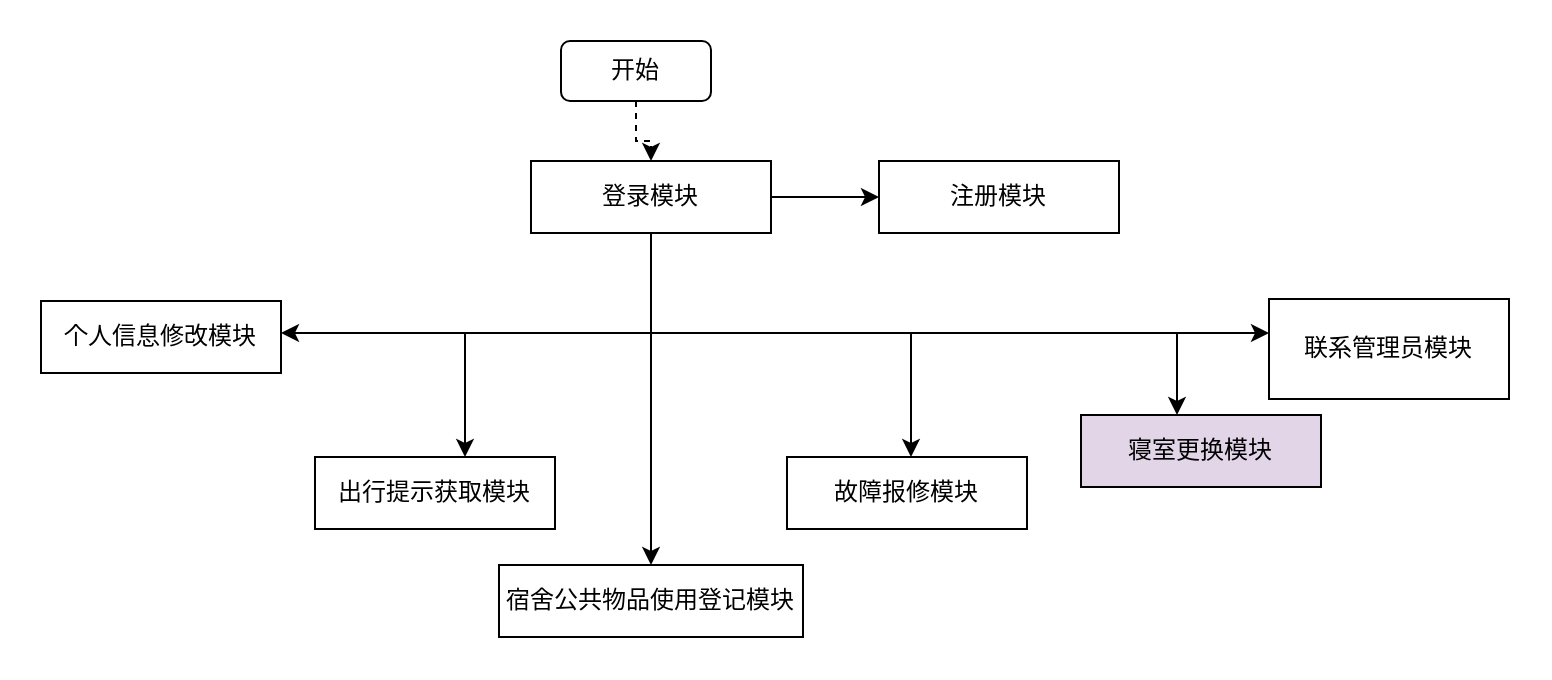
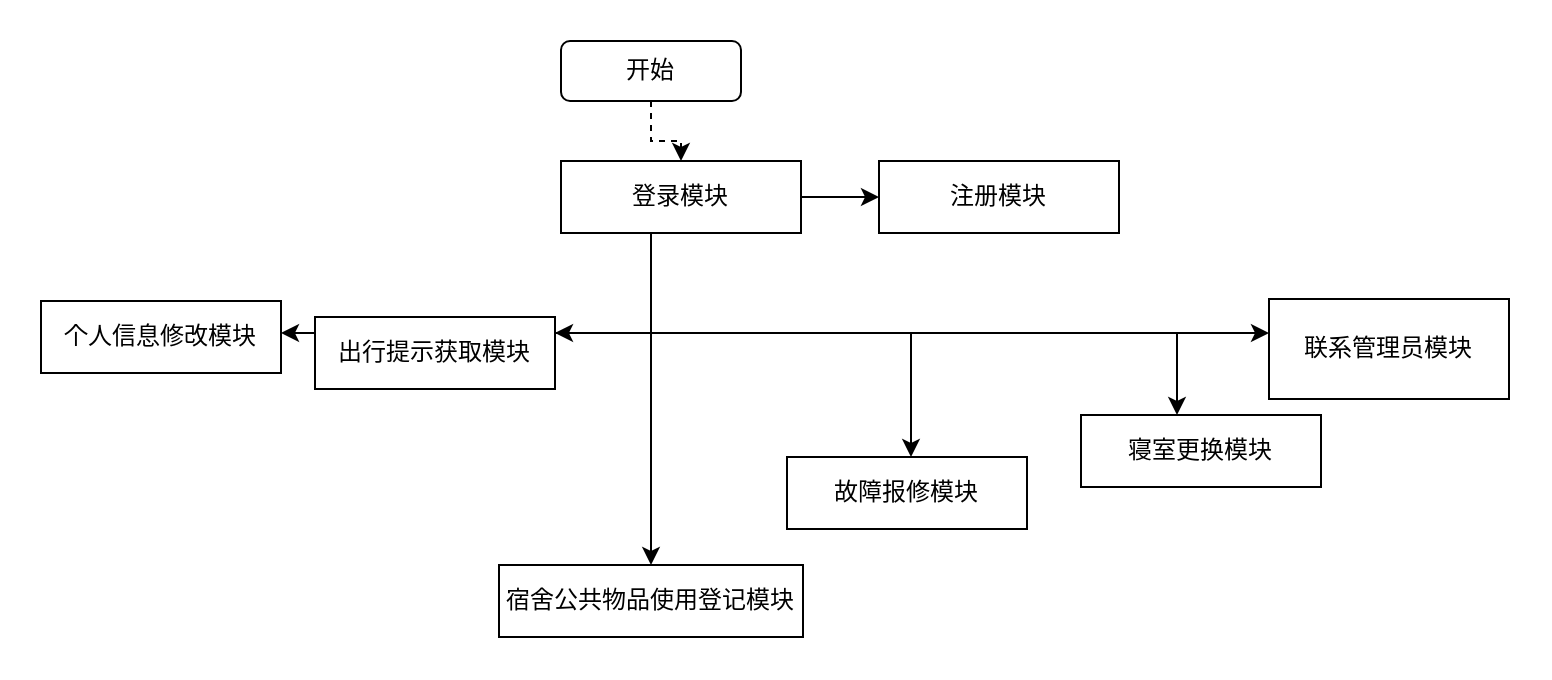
node "开始": size 150x60 -> 180x60
node "登录模块": moved (651, 197) -> (681, 197)
node "寝室更换模块": fillcolor #e1d5e7 -> #ffffff
node "出行提示获取模块": moved (435, 493) -> (435, 353)
